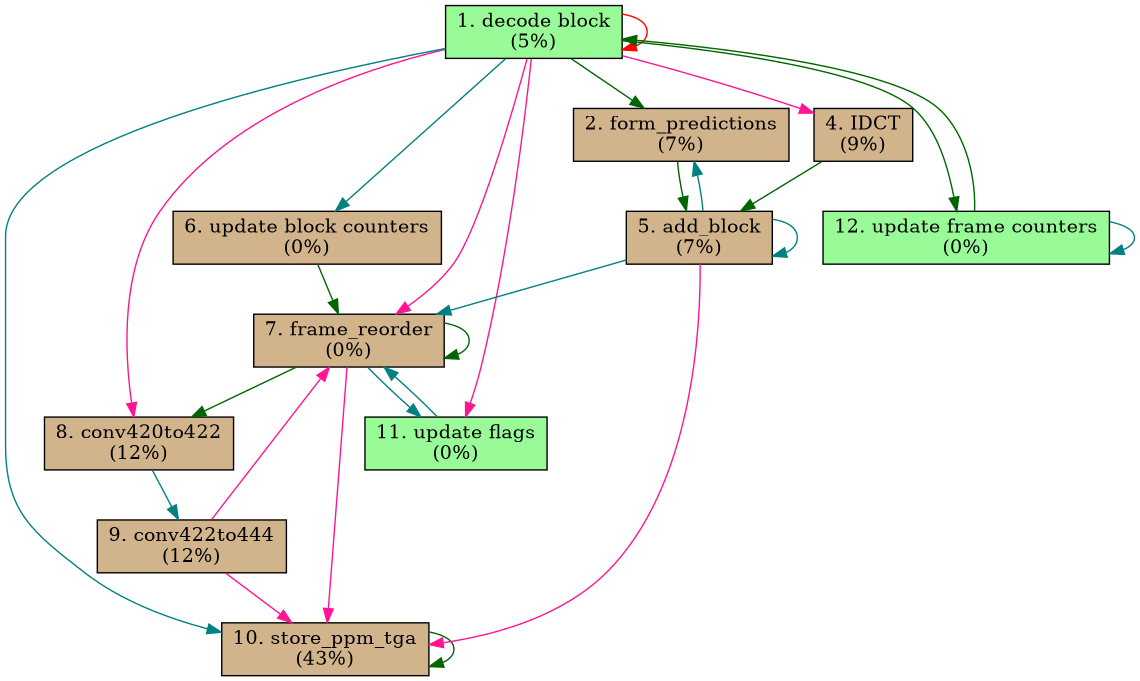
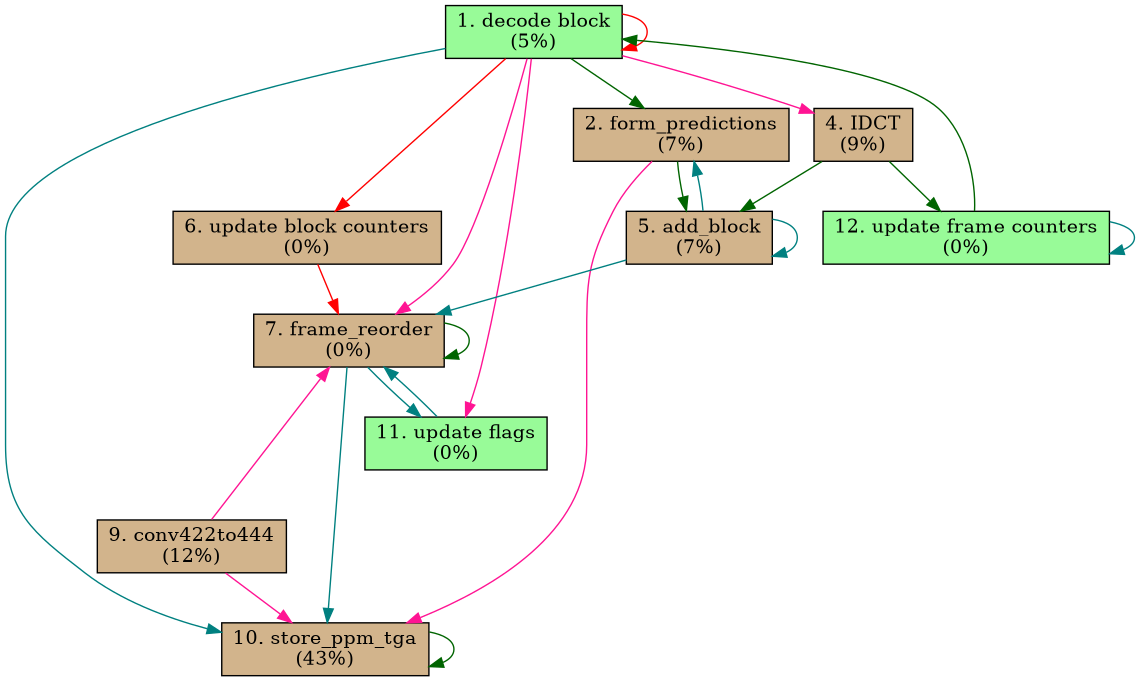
edge "1. decode block (5%)" -> "12. update frame counters (0%)": now "4. IDCT (9%)" -> "12. update frame counters (0%)"
edge "1. decode block (5%)" -> "6. update block counters (0%)": color teal -> red
edge "6. update block counters (0%)" -> "7. frame_reorder (0%)": color darkgreen -> red
node "8. conv420to422 (12%)": removed
edge "7. frame_reorder (0%)" -> "10. store_ppm_tga (43%)": color deeppink -> teal
edge "5. add_block (7%)" -> "10. store_ppm_tga (43%)": now "2. form_predictions (7%)" -> "10. store_ppm_tga (43%)"
